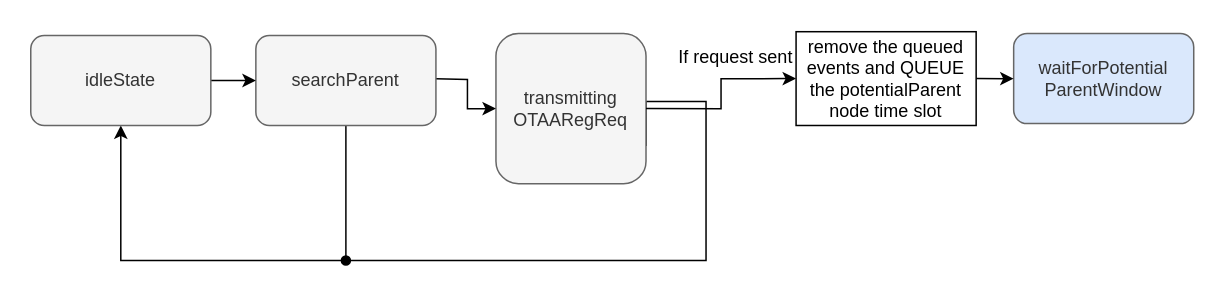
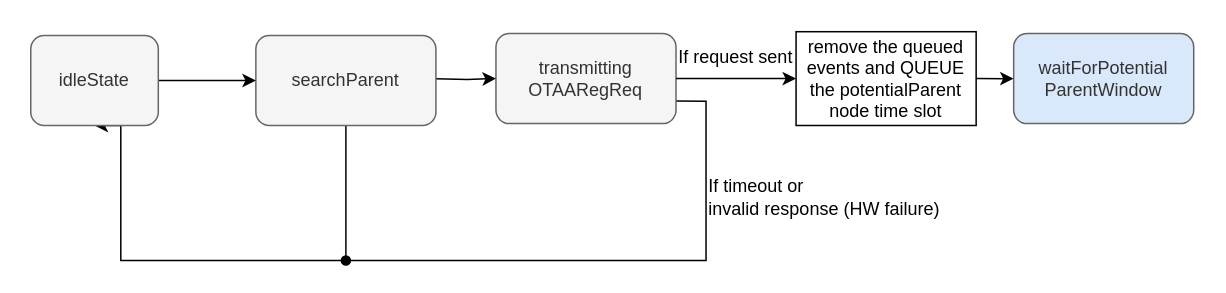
node "idleState": size 180x90 -> 128x90
node "transmitting OTAARegReq": size 150x150 -> 180x90
node "If timeout or invalid response (HW failure)": added
